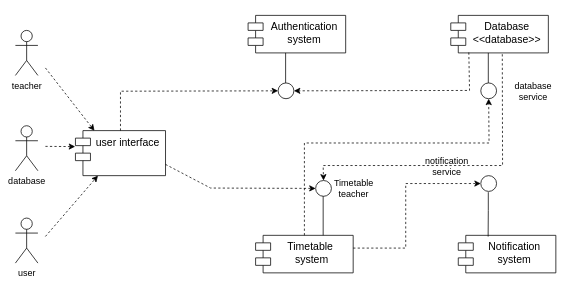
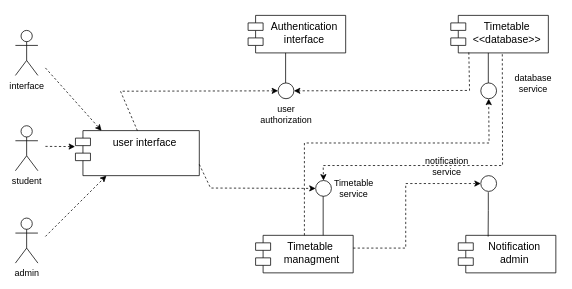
node "Authentication system": label "Authentication system" -> "Authentication interface"
node "Database <<database>>": label "Database <<database>>" -> "Timetable <<database>>"
node "teacher": label "teacher" -> "interface"
node "database service": moved (533, 91) -> (533, 83)
node "user authorization": added
node "user interface": size 90x45 -> 124x45
node "database": label "database" -> "student"
node "Timetable teacher": label "Timetable teacher" -> "Timetable service"
node "Timetable system": label "Timetable system" -> "Timetable managment"
node "Notification system": label "Notification system" -> "Notification admin"
node "user": label "user" -> "admin"
